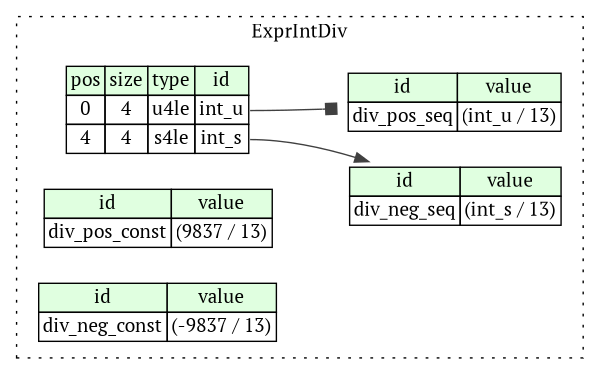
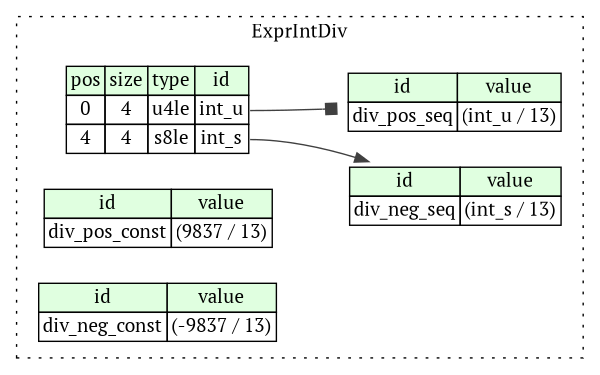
node "pos": text "s4le" -> "s8le"
